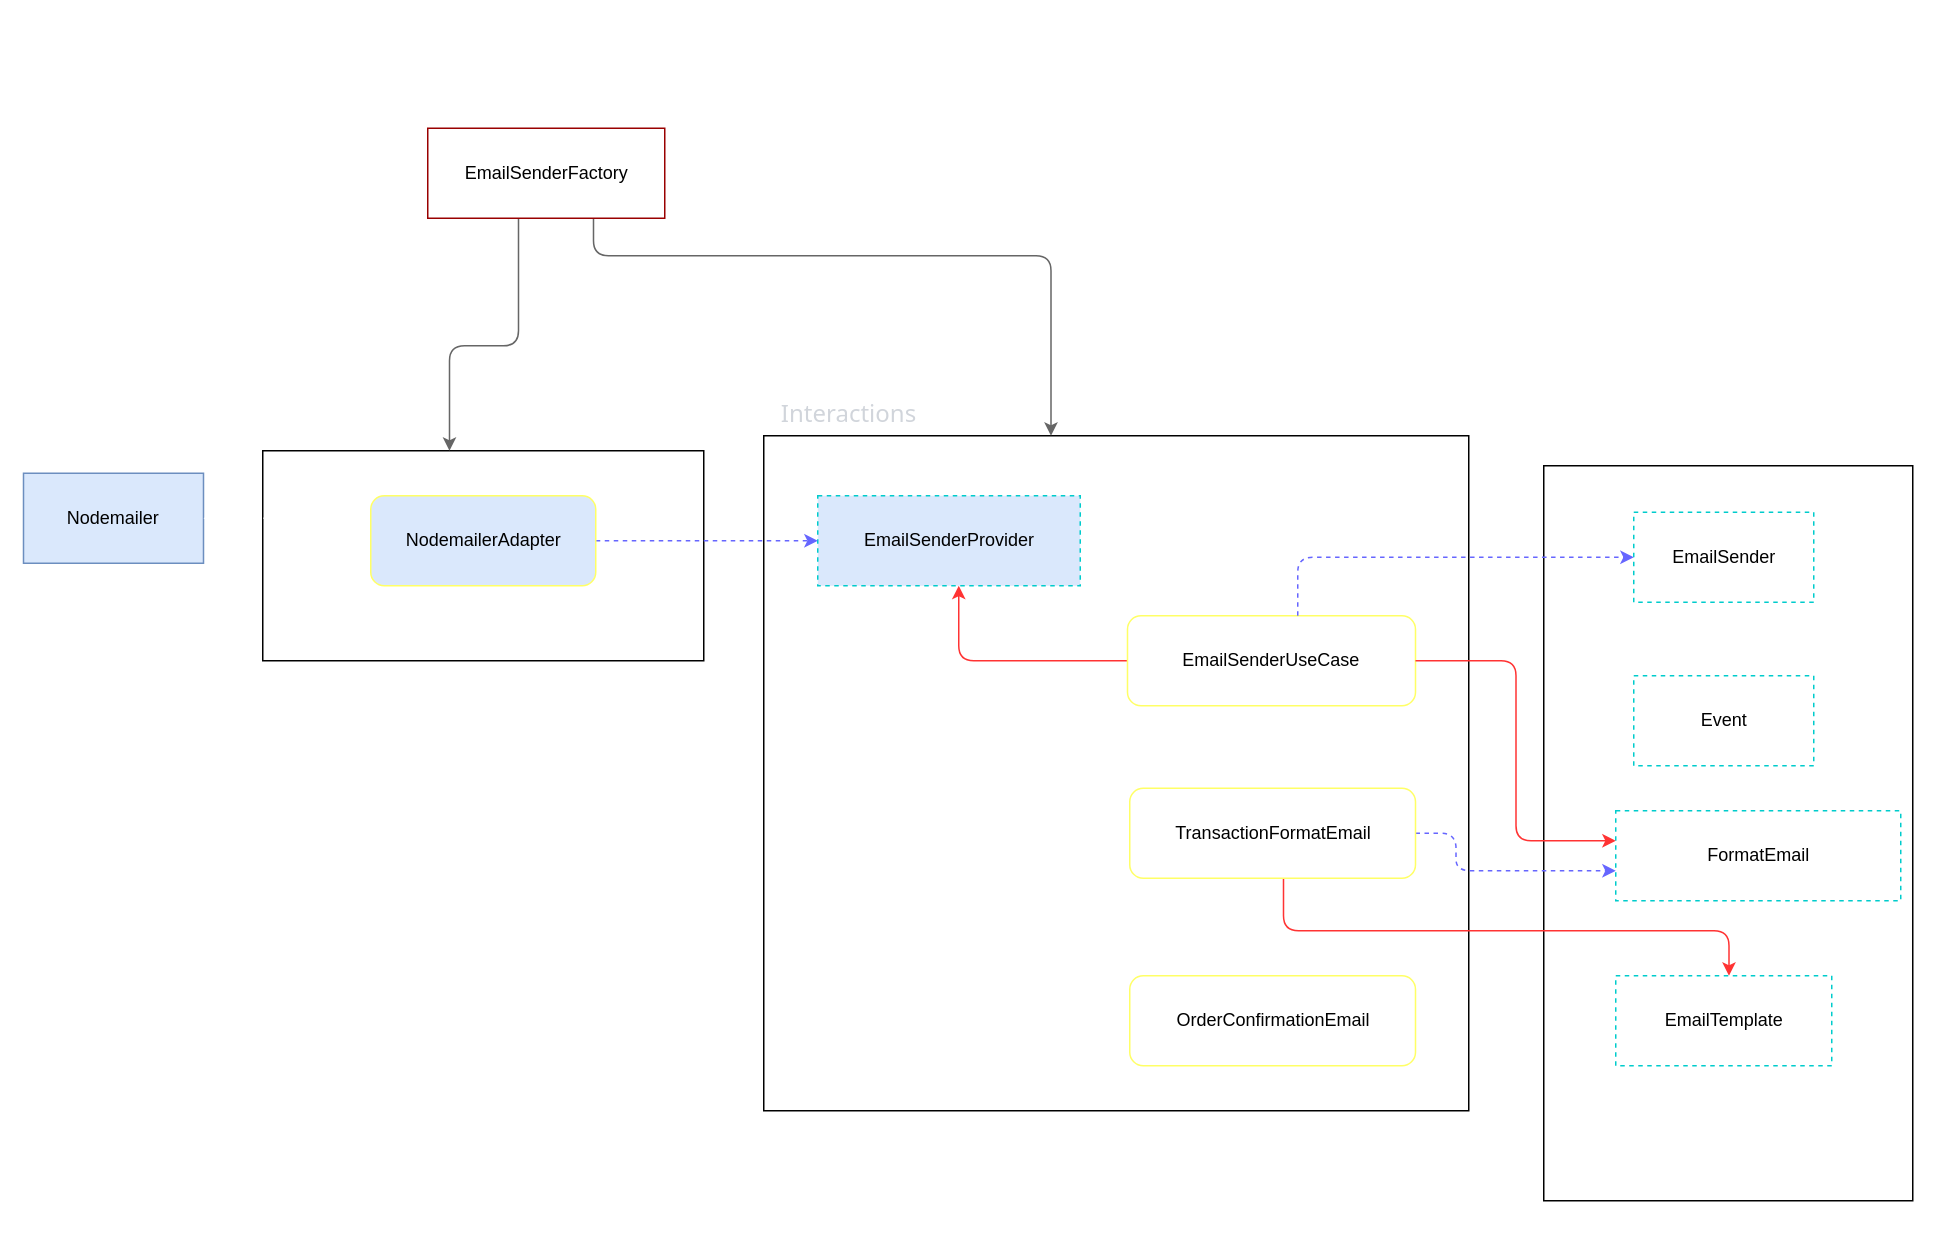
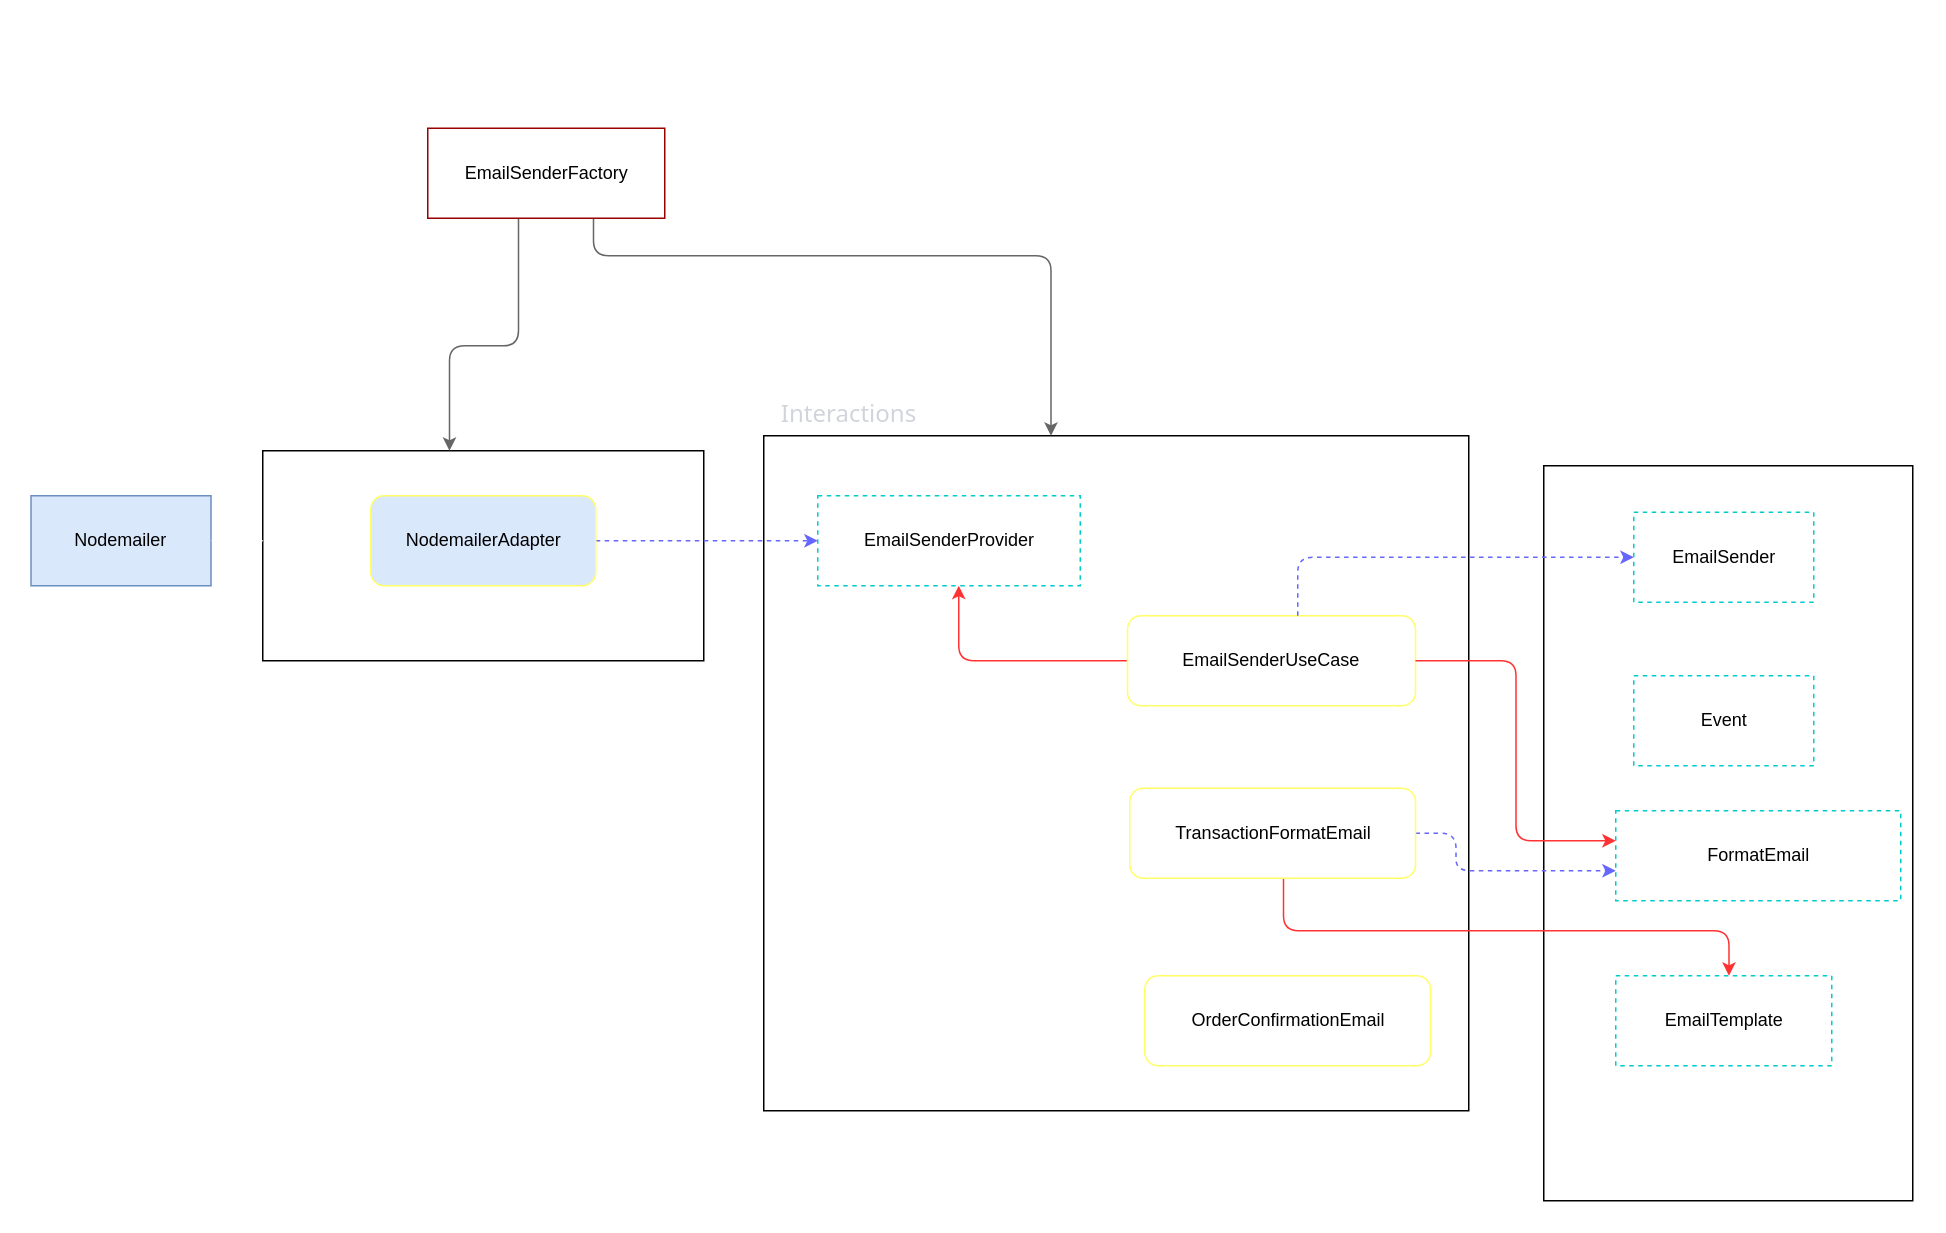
node "Nodemailer": moved (113, 518) -> (121, 541)
node "EmailSenderProvider": fillcolor #dae8fc -> #ffffff
node "OrderConfirmationEmail": moved (1272, 1021) -> (1287, 1021)
